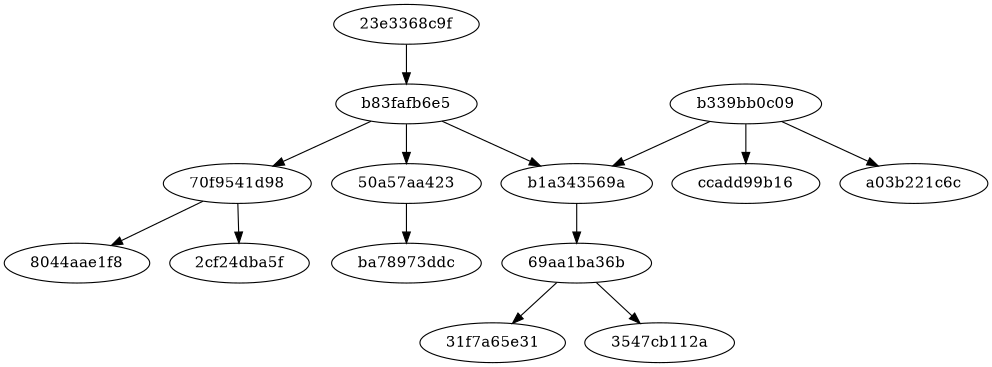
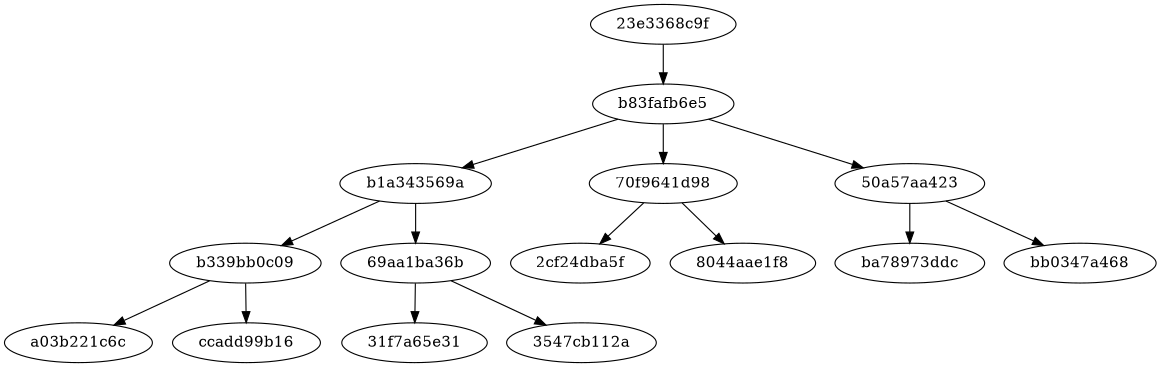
edge "b339bb0c09" -> "b1a343569a": reversed
node "70f9541d98": label "70f9541d98" -> "70f9641d98"
node "bb0347a468": added
